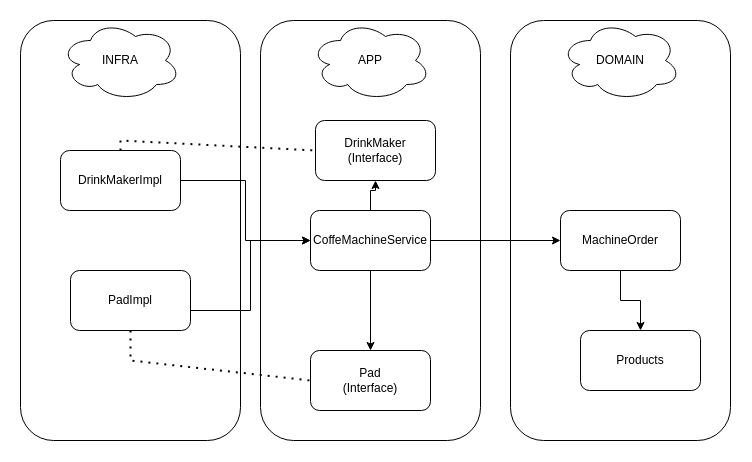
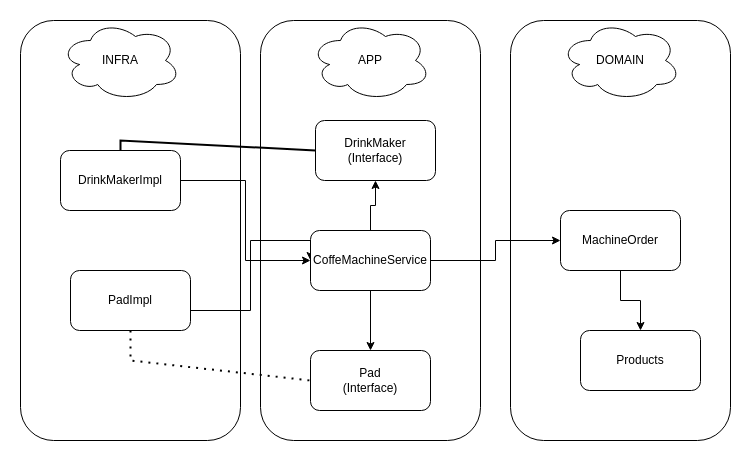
edge "DrinkMaker (Interface)" -- "DrinkMakerImpl": style dashed -> solid
node "CoffeMachineService": moved (371, 241) -> (371, 261)
